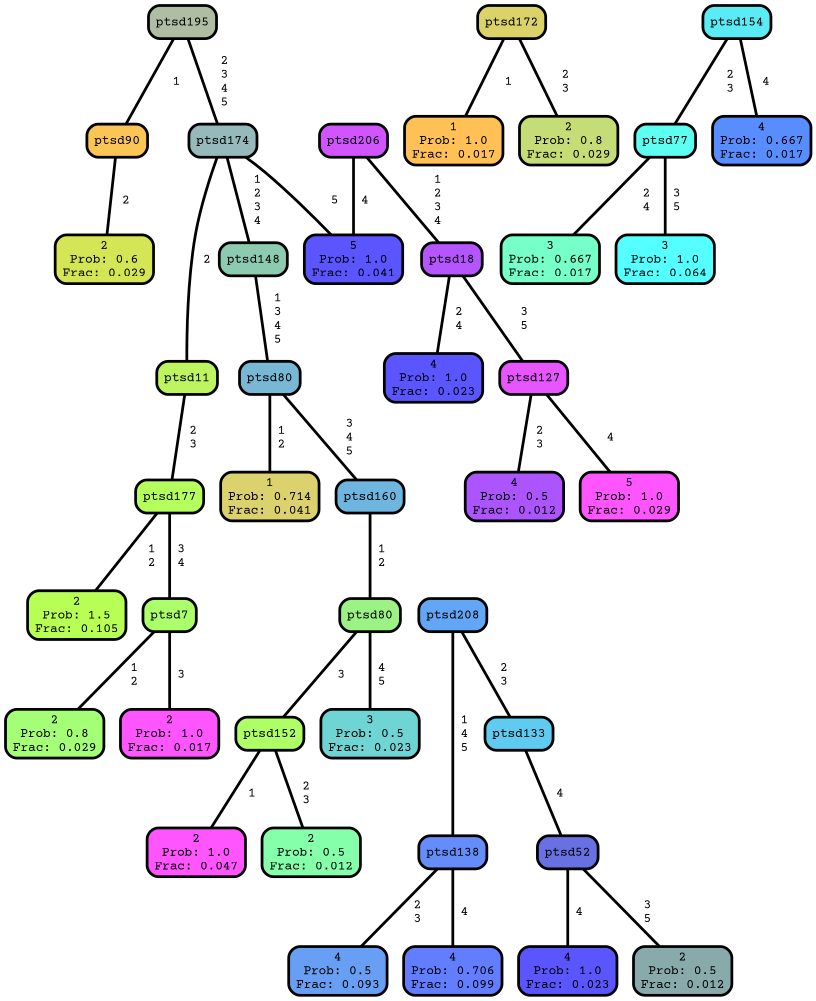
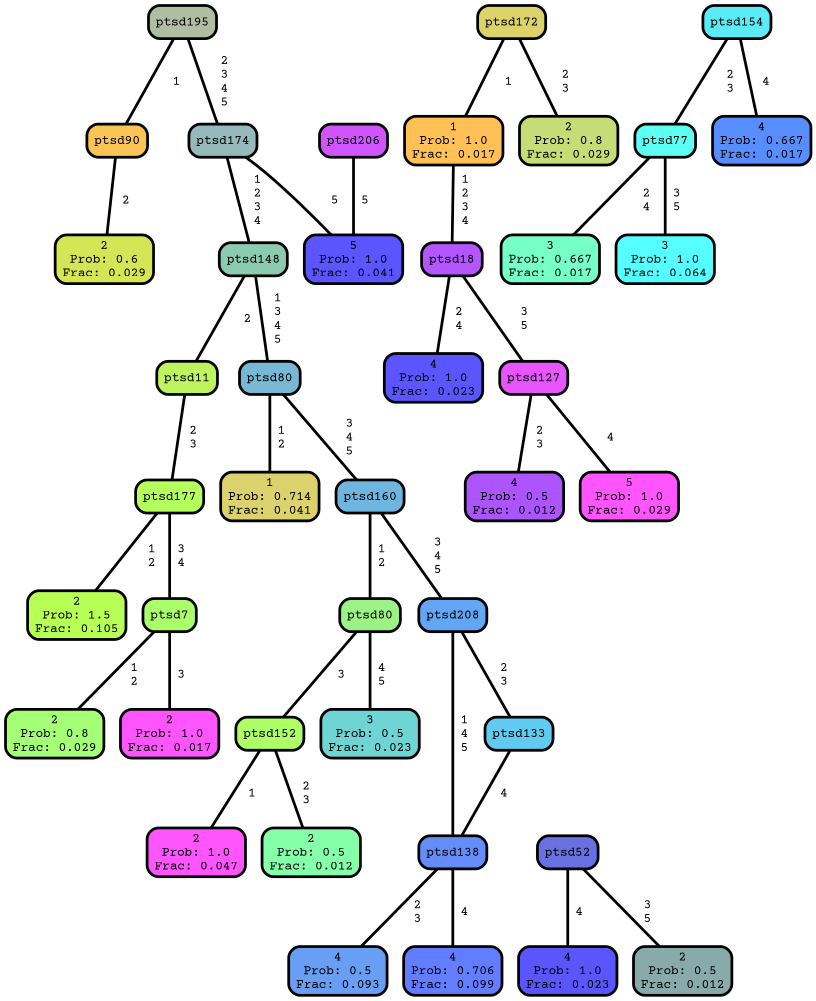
edge "ptsd206" -- "5 Prob: 1.0 Frac: 0.041": label " 4" -> " 5"
edge "ptsd206" -- "ptsd18": now "1 Prob: 1.0 Frac: 0.017" -- "ptsd18"
edge "ptsd174" -- "ptsd11": now "ptsd148" -- "ptsd11"
edge "ptsd160" -- "ptsd208": added, label "3 4 5"
edge "ptsd133" -- "ptsd52": now "ptsd133" -- "ptsd138"
